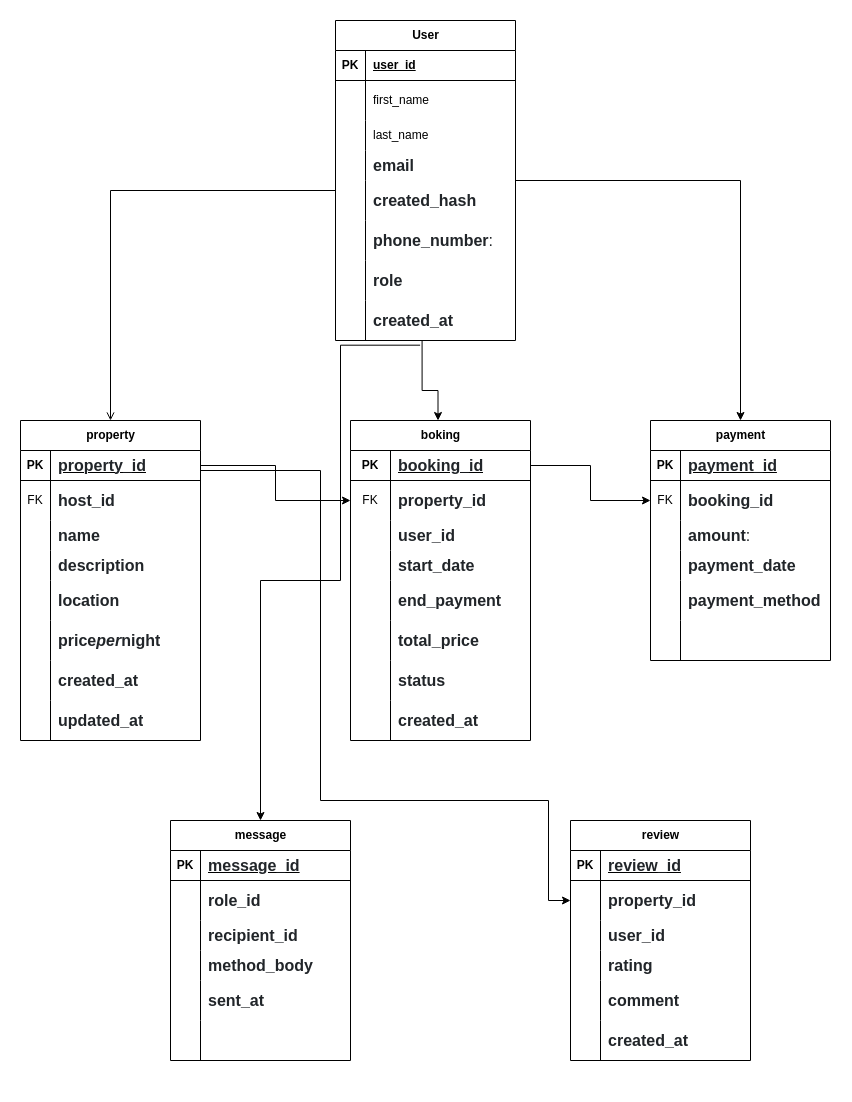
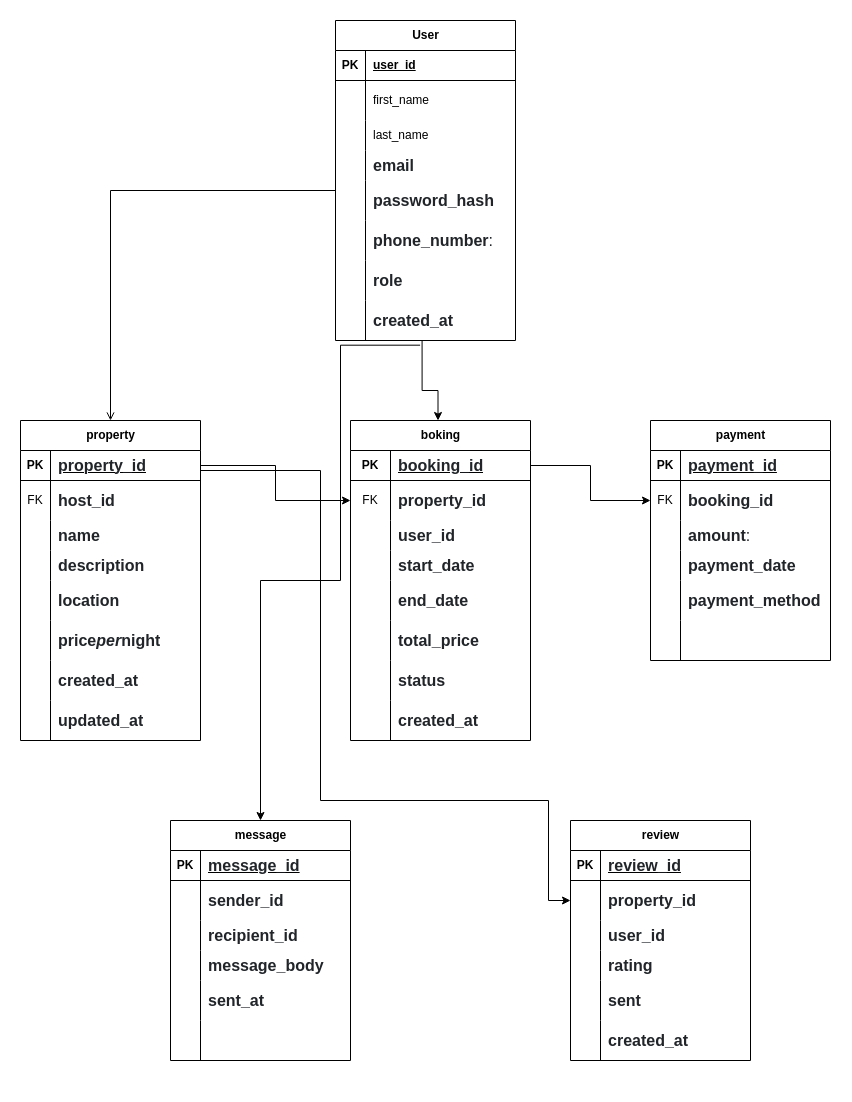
edge "User" -> "payment": removed
node "created_hash": label "created_hash" -> "password_hash"
node "end_payment": label "end_payment" -> "end_date"
node "role_id": label "role_id" -> "sender_id"
node "method_body": label "method_body" -> "message_body"
node "comment": label "comment" -> "sent"
